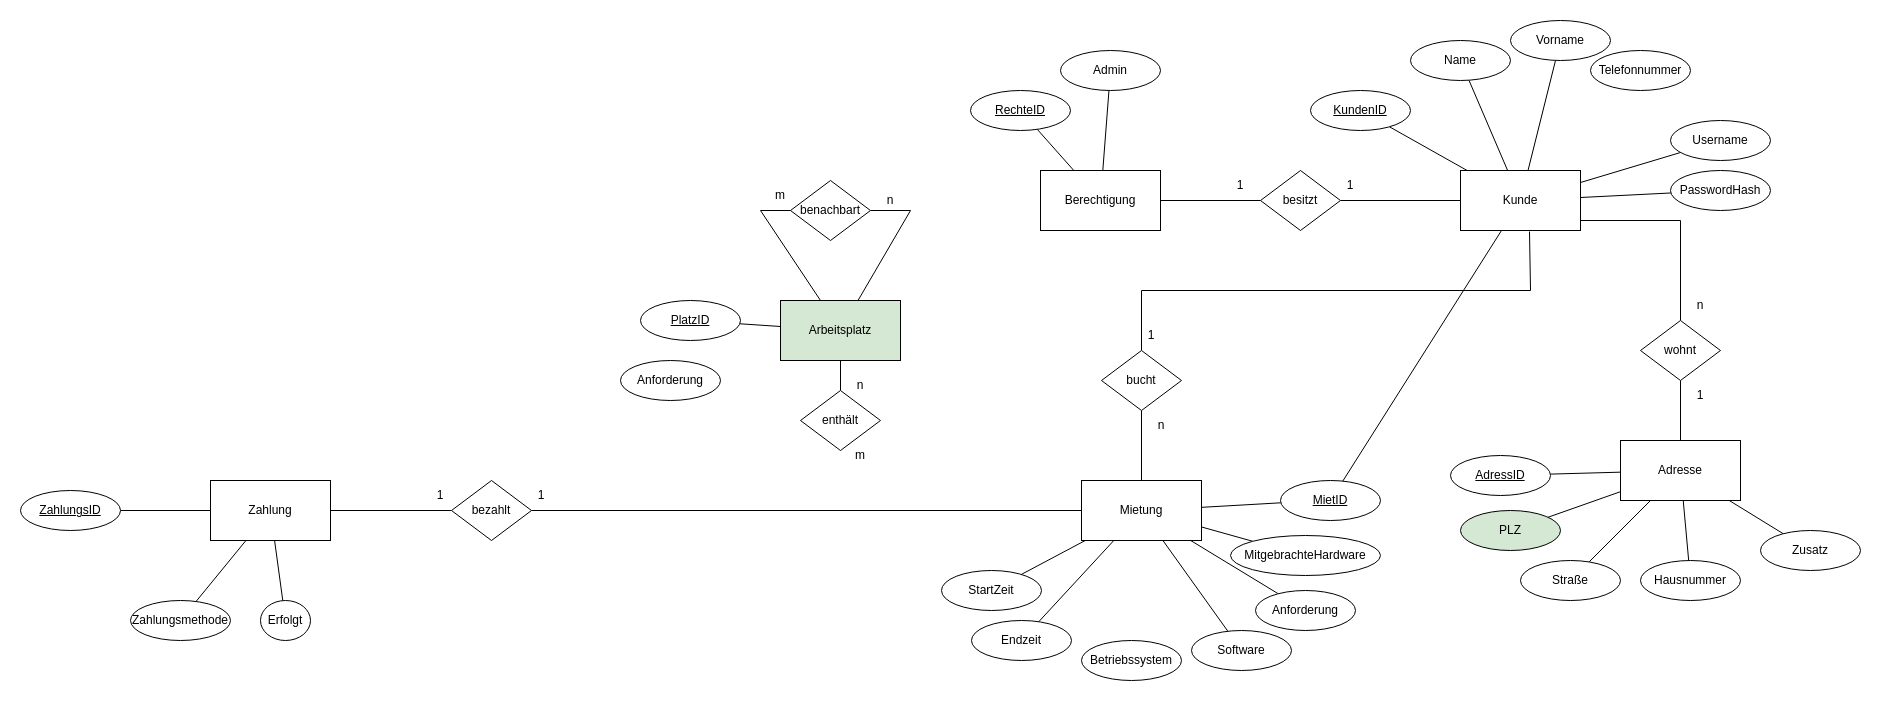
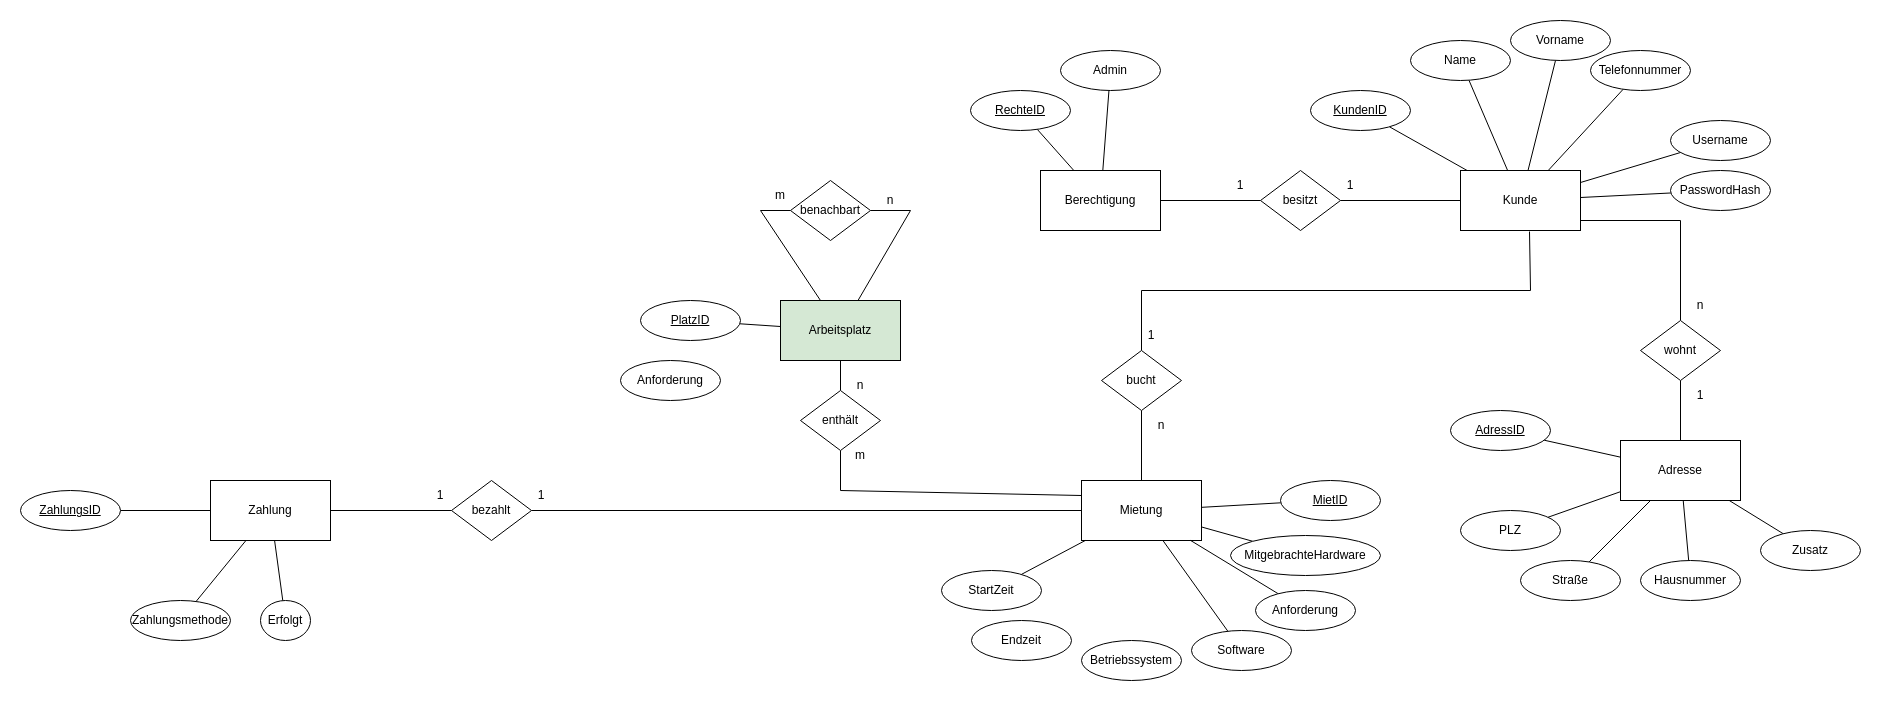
edge "Kunde" -- "MietID": now "Kunde" -- "Telefonnummer"
node "AdressID": moved (1501, 476) -> (1501, 431)
edge "enthält" -- "Mietung": added
node "PLZ": fillcolor #d5e8d4 -> #ffffff
edge "Mietung" -- "Endzeit": removed
